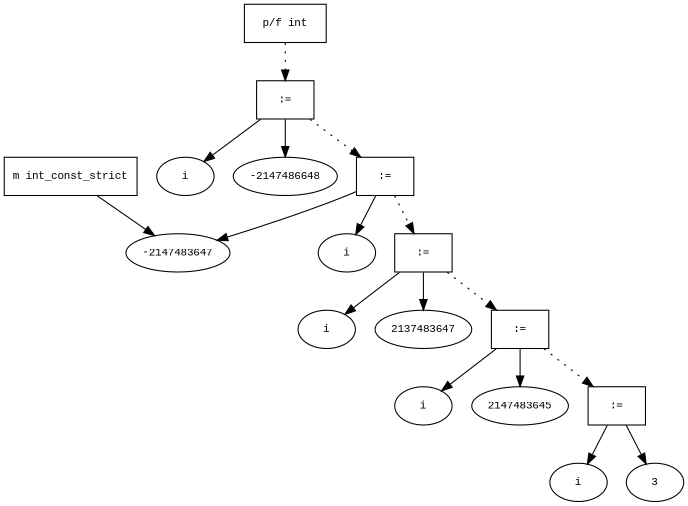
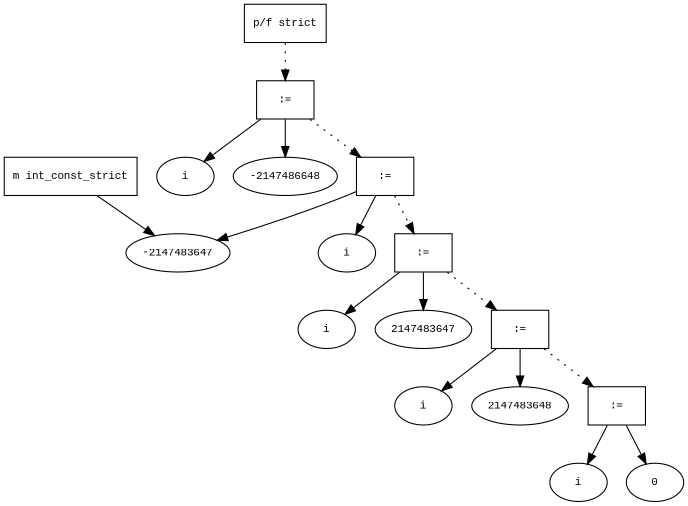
node "p/f int": label "p/f int" -> "p/f strict"
node "2137483647": label "2137483647" -> "2147483647"
node "2147483645": label "2147483645" -> "2147483648"
node "3": label "3" -> "0"
